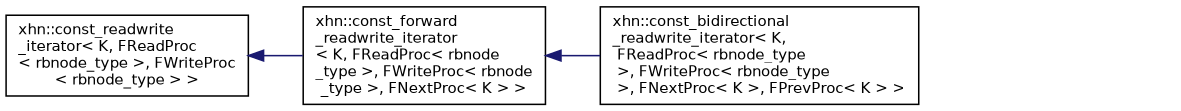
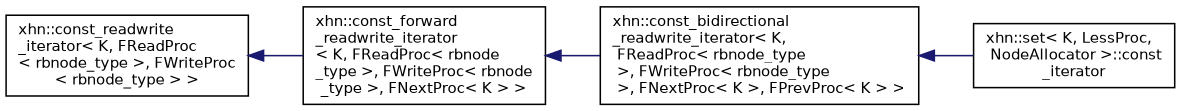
node "xhn::set< K, LessProc, NodeAllocator >::const _iterator": added
